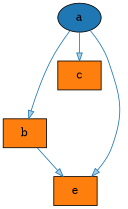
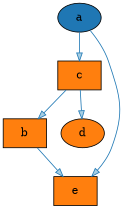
edge "a" -> "b": now "c" -> "b"
node "d": added
